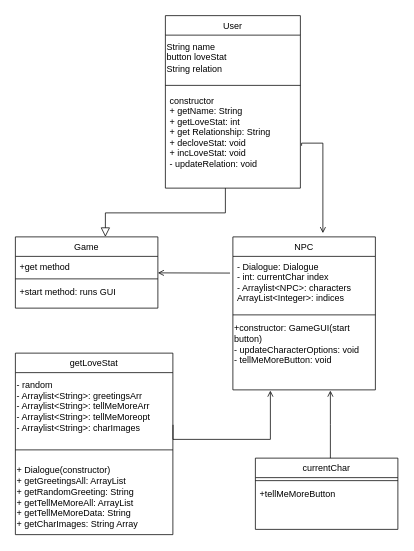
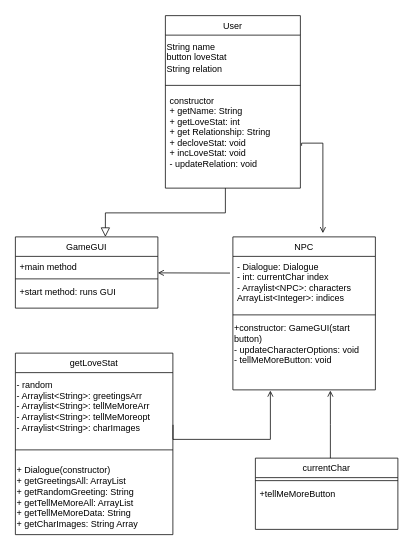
node "Game": label "Game" -> "GameGUI"
node "+get method": label "+get method" -> "+main method"
